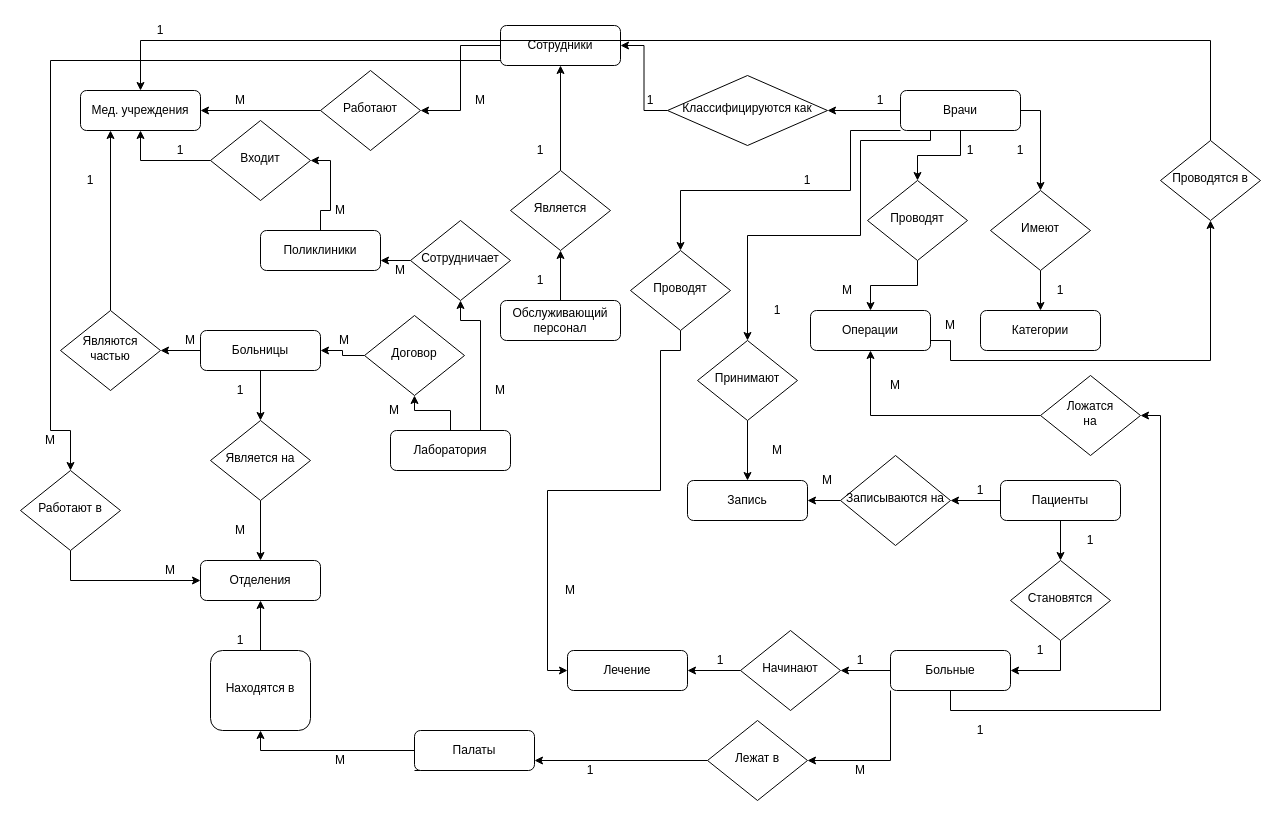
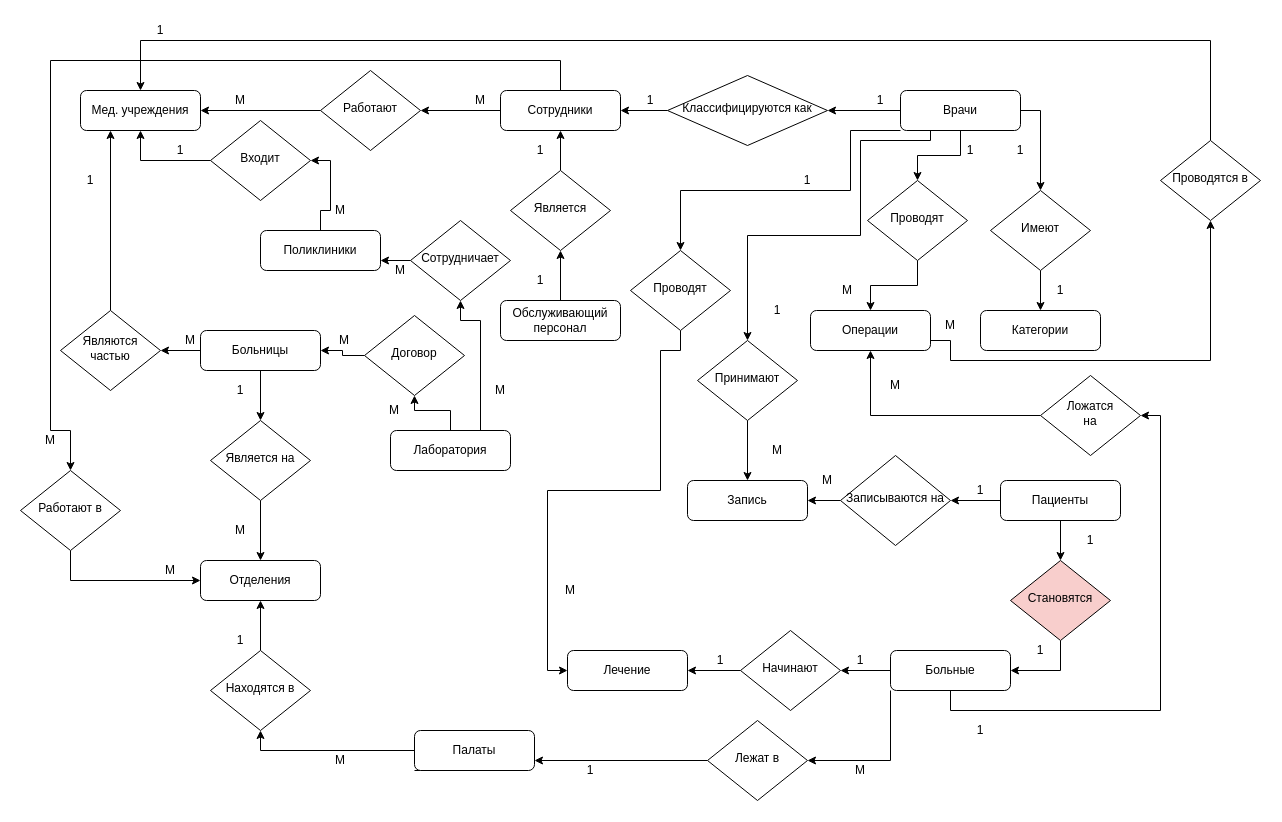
node "Сотрудники": moved (561, 46) -> (561, 111)
node "Становятся": fillcolor #ffffff -> #f8cecc
node "Находятся в": shape rounded rectangle -> diamond
